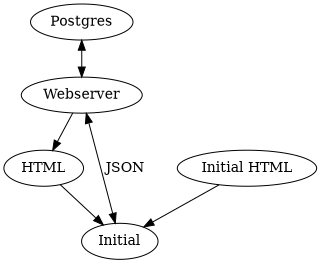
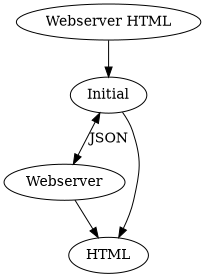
node "Postgres": removed
node "Initial HTML": label "Initial HTML" -> "Webserver HTML"
edge "HTML" -> "Initial": reversed
